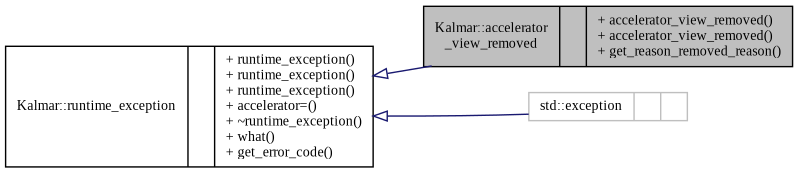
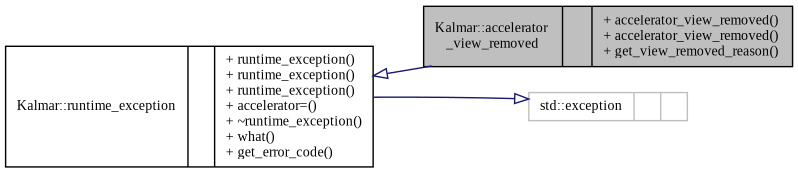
node "Kalmar::accelerator": text "+ get_reason_removed_reason()" -> "+ get_view_removed_reason()"
edge "std::exception" -> "Kalmar::runtime_exception": reversed
